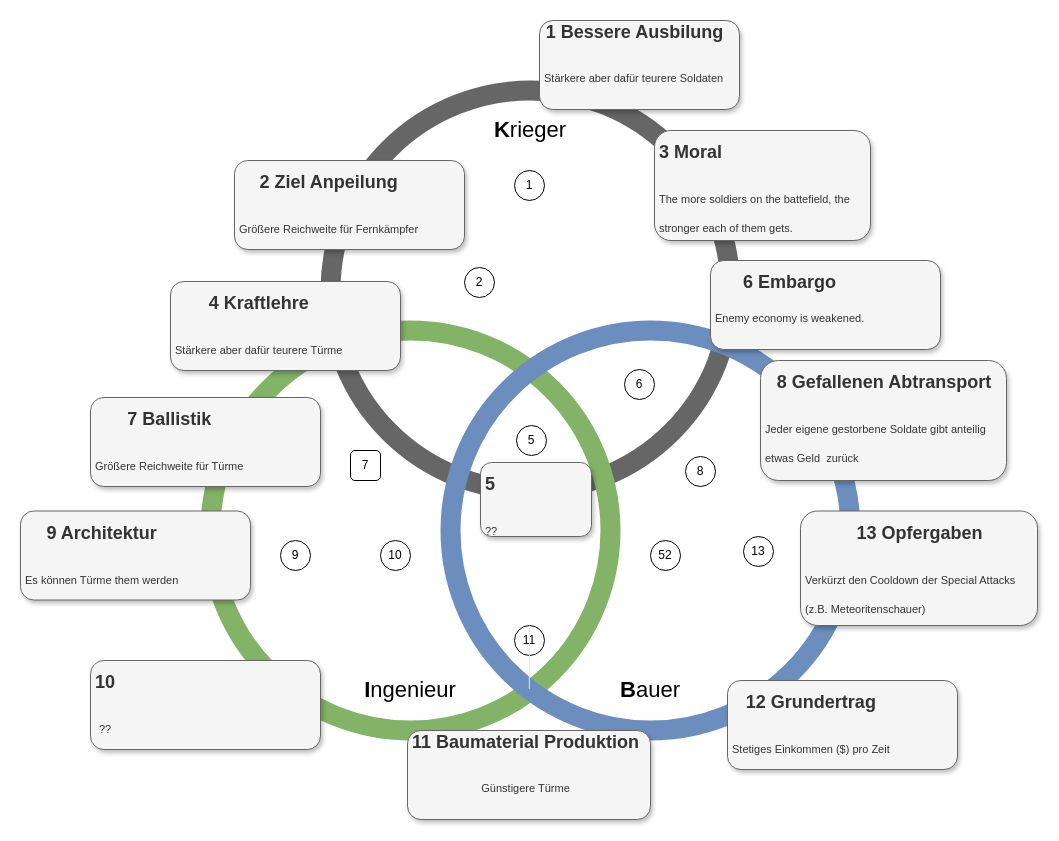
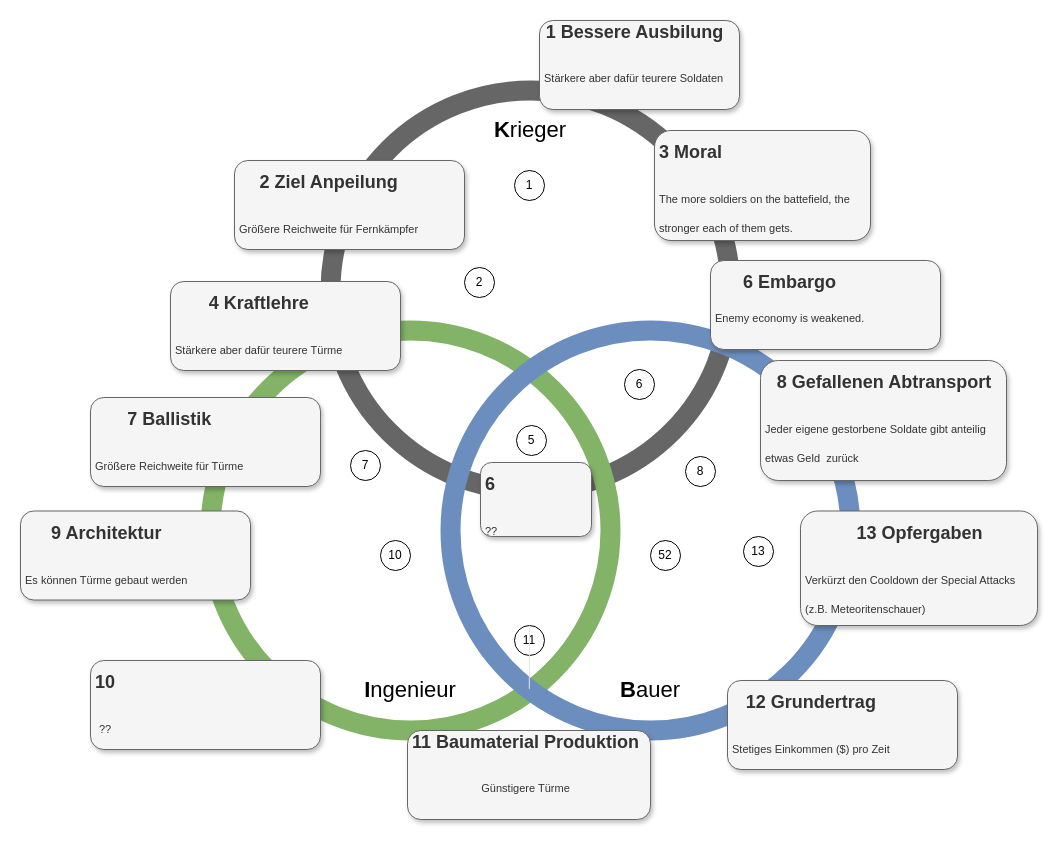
node "5??": label "5??" -> "6??"
node "7": shape rounded rectangle -> ellipse
node "9 ArchitekturEs können Türme them werden": label "9 ArchitekturEs können Türme them werden" -> "9 ArchitekturEs können Türme gebaut werden"
node "9": removed
